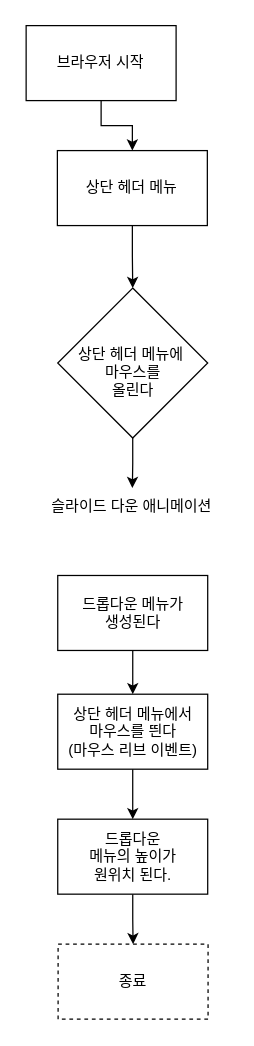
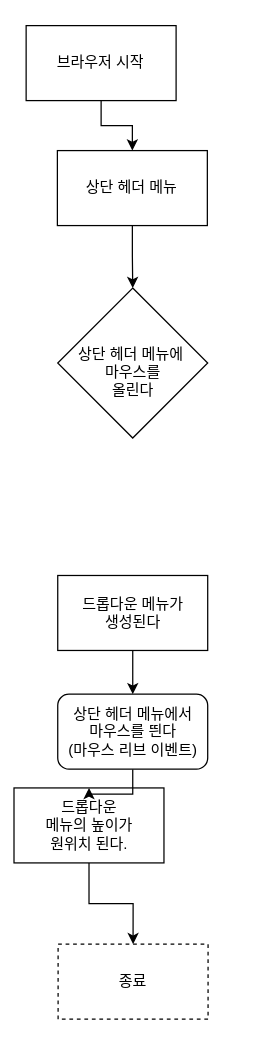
edge "상단 헤더 메뉴에 마우스를 올린다" -> "슬라이드 다운 애니메이션": removed
node "슬라이드 다운 애니메이션": removed
node "상단 헤더 메뉴에서 마우스를 띈다 (마우스 리브 이벤트)": shape rectangle -> rounded rectangle
node "드롭다운 메뉴의 높이가 원위치 된다.": moved (133, 857) -> (89, 826)
